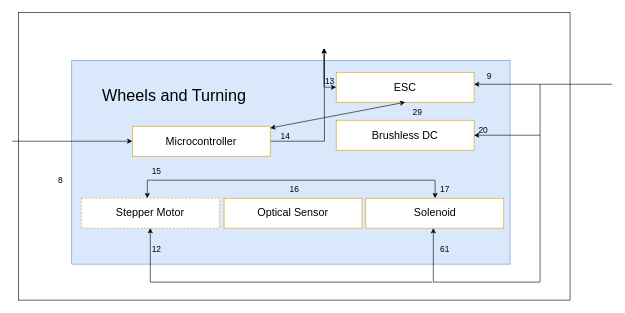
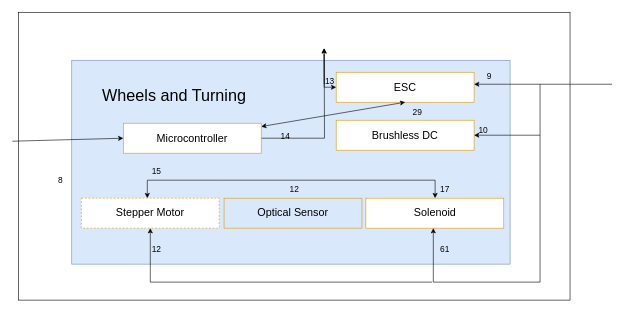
node "20": label "20" -> "10"
node "Microcontroller": moved (201, 141) -> (192, 138)
node "16": label "16" -> "12"
node "Optical Sensor": fillcolor #ffffff -> #dae8fc
